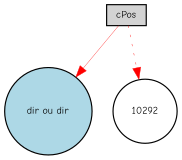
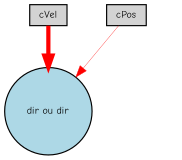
node "cVel": added
node "10292": removed
